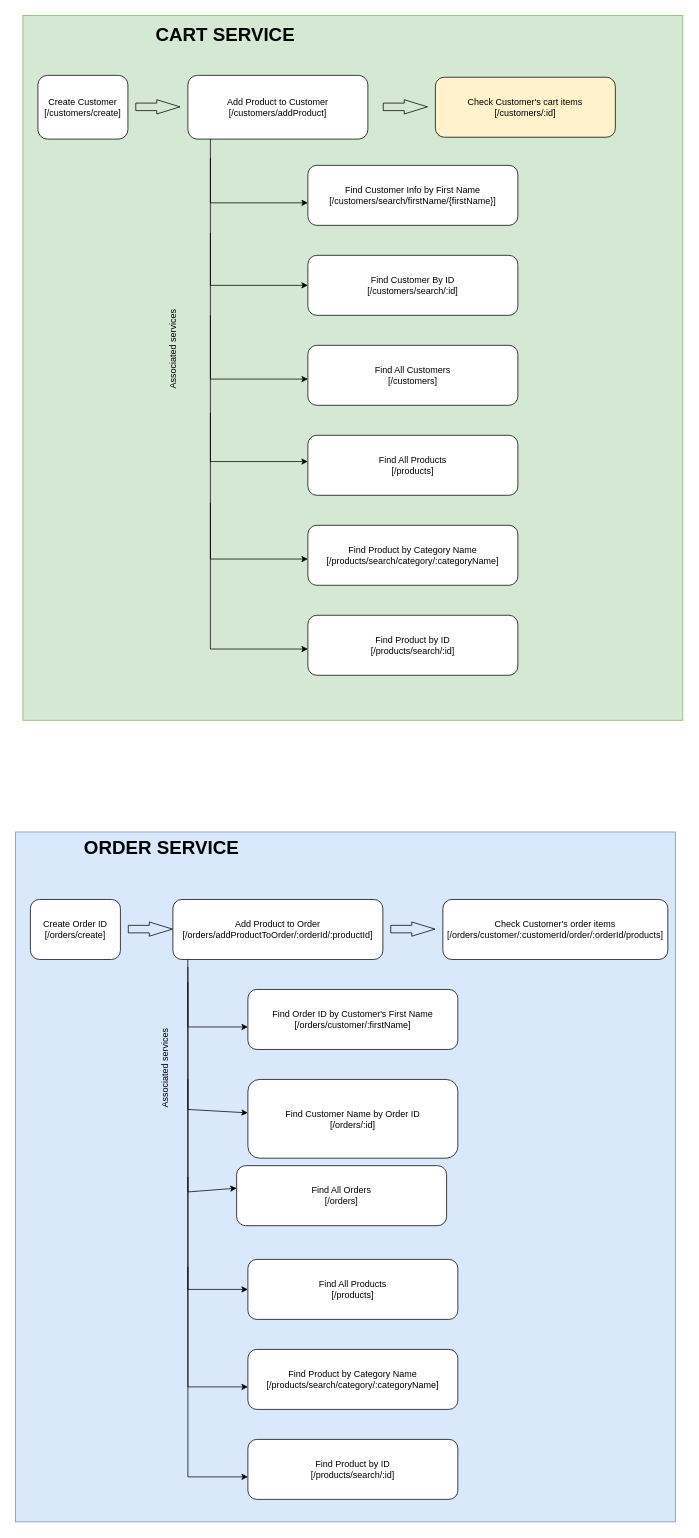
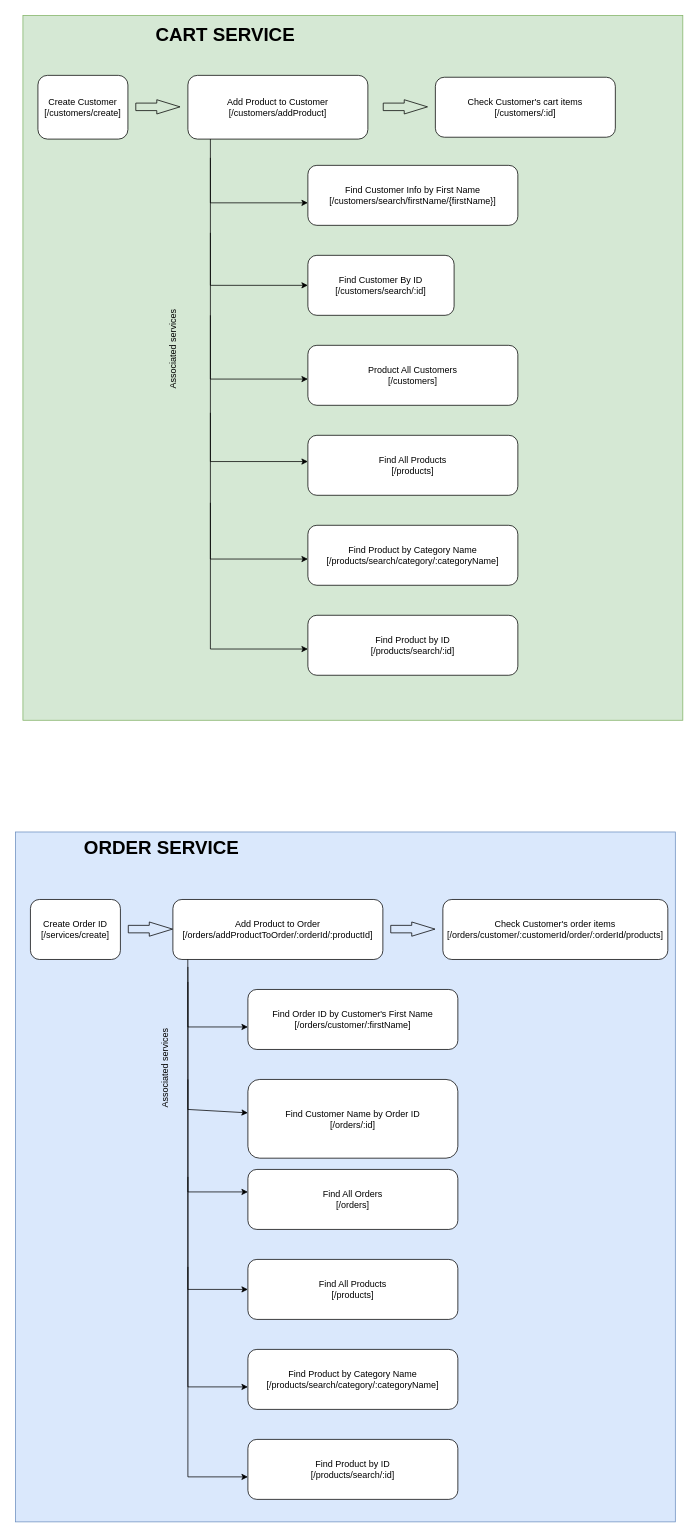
node "Check Customer's cart items [/customers/:id]": fillcolor #fff2cc -> #ffffff
node "Find Customer By ID [/customers/search/:id]": size 210x60 -> 146x60
node "Find All Customers [/customers]": label "Find All Customers [/customers]" -> "Product All Customers [/customers]"
node "Create Order ID [/orders/create]": label "Create Order ID [/orders/create]" -> "Create Order ID [/services/create]"
node "Find All Orders [/orders]": moved (342, 1196) -> (353, 1200)
